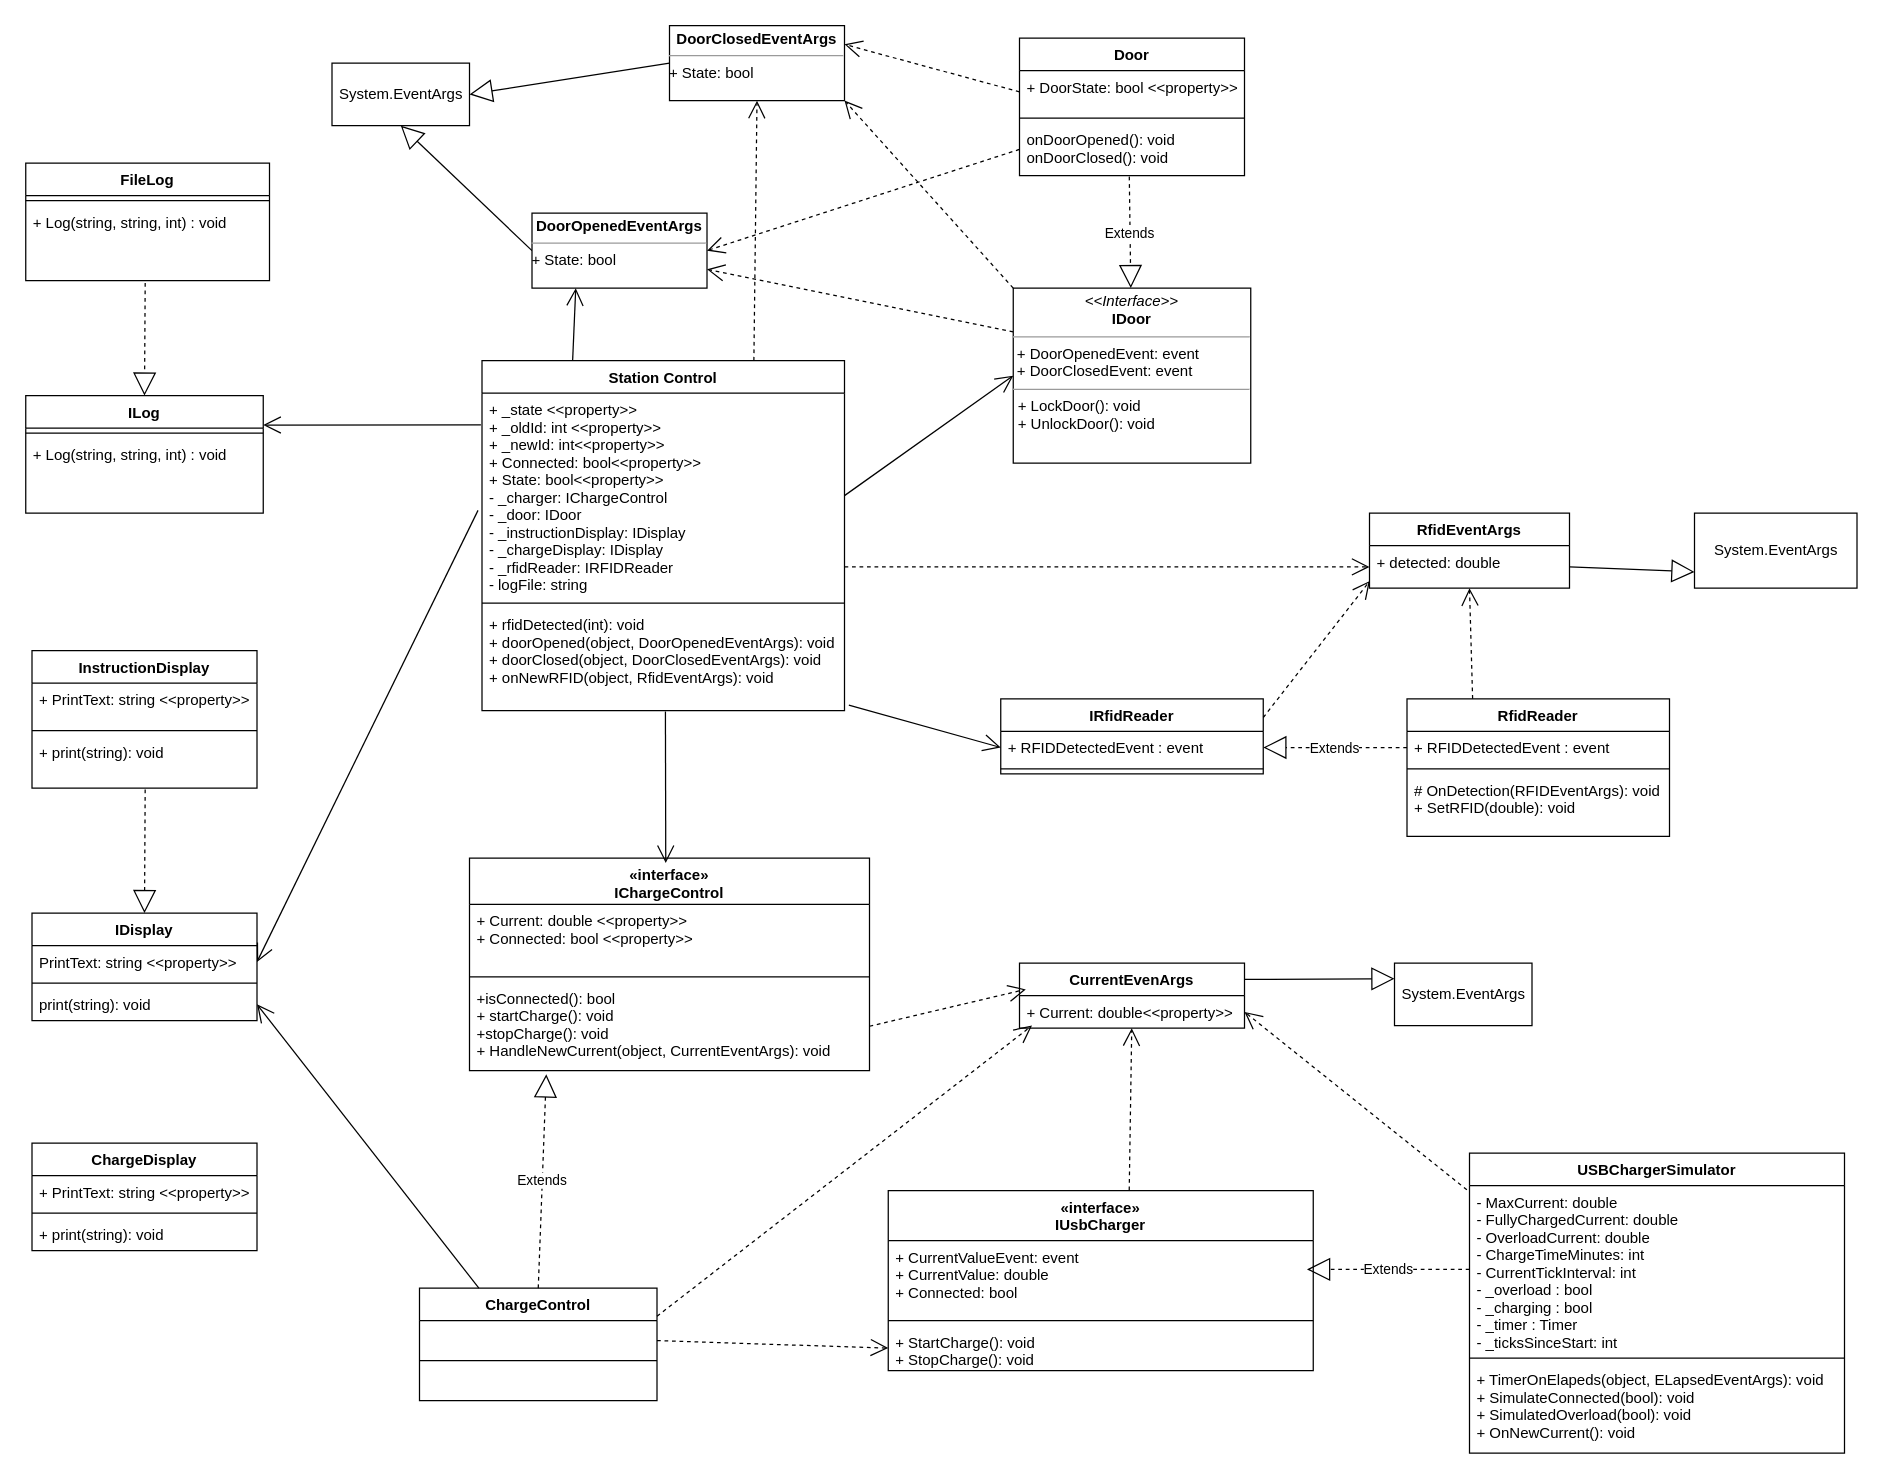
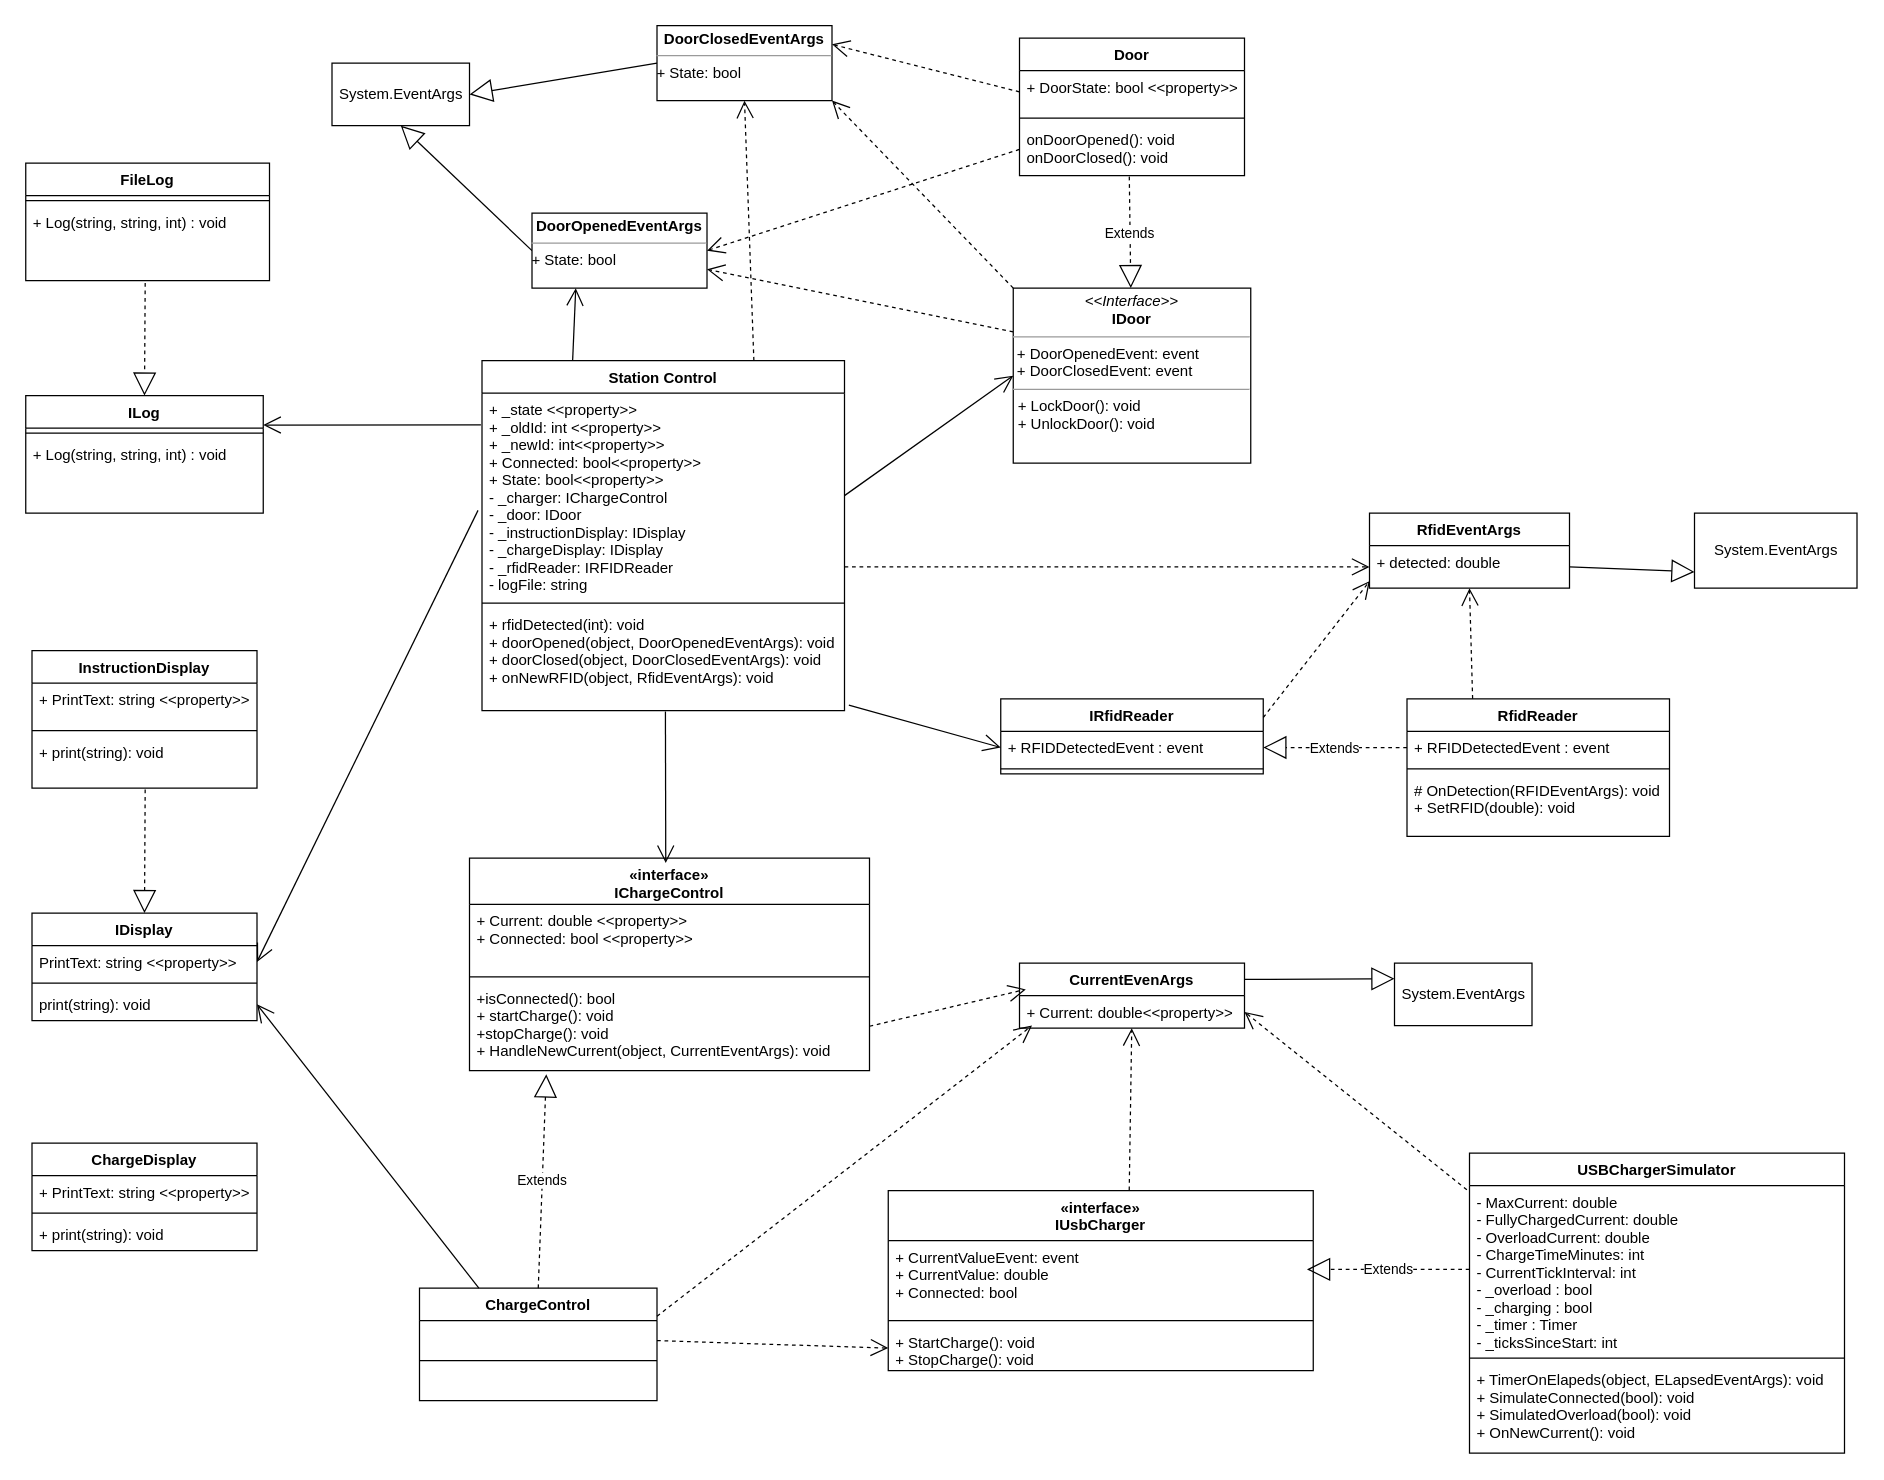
node "DoorClosedEventArgs + State: bool": moved (757, 63) -> (744, 63)
